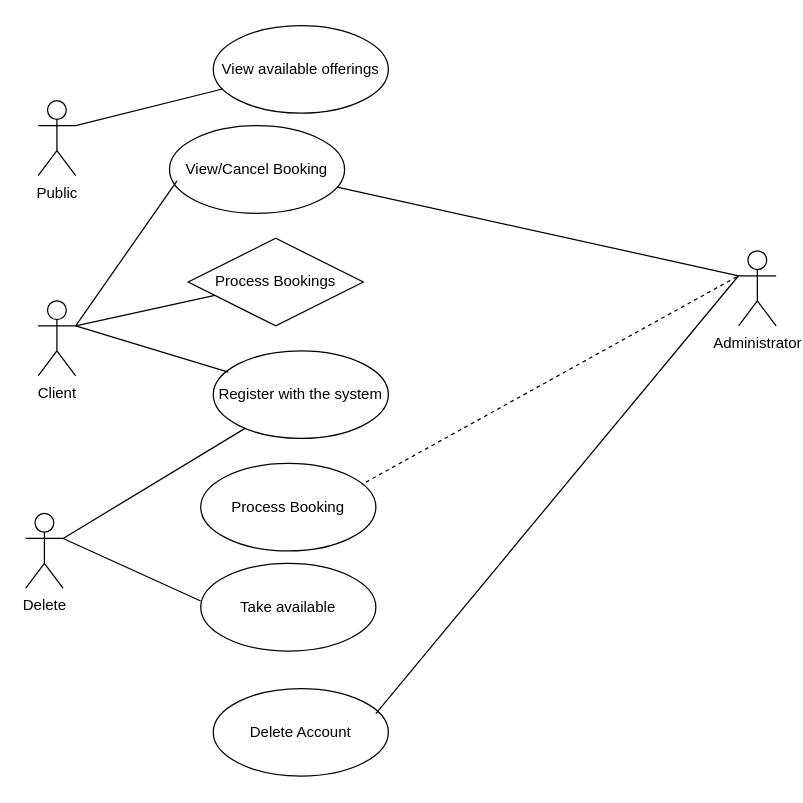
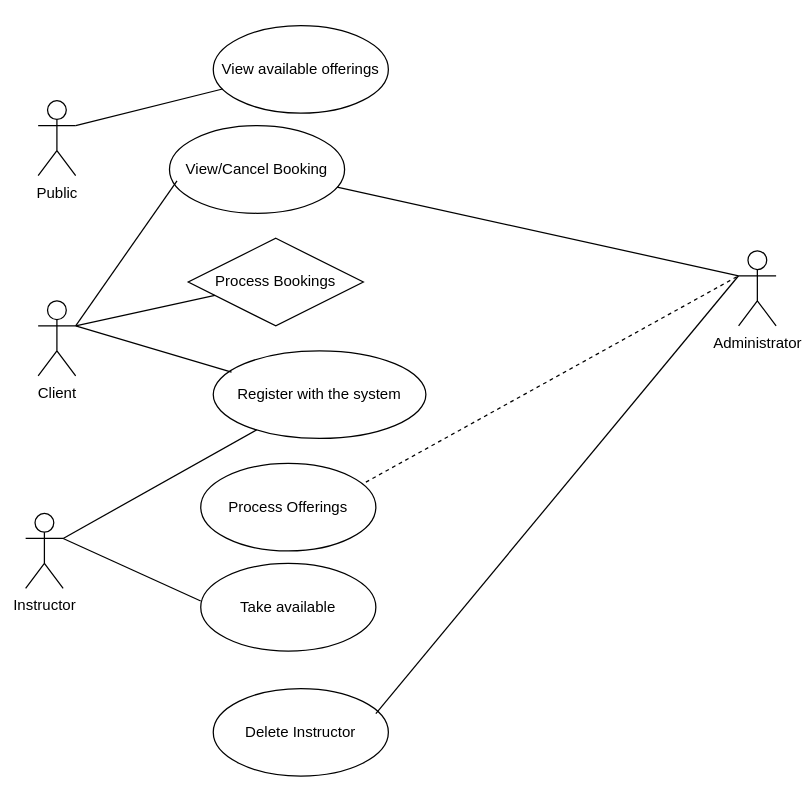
node "Register with the system": size 175x88 -> 213x88
node "Process Booking": label "Process Booking" -> "Process Offerings"
node "Delete": label "Delete" -> "Instructor"
node "Delete Account": label "Delete Account" -> "Delete Instructor"
